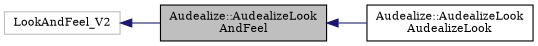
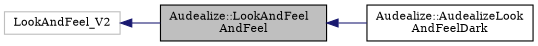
node "Audealize::AudealizeLook AndFeel": label "Audealize::AudealizeLook AndFeel" -> "Audealize::LookAndFeel AndFeel"
node "Audealize::AudealizeLook AudealizeLook": label "Audealize::AudealizeLook AudealizeLook" -> "Audealize::AudealizeLook AndFeelDark"
